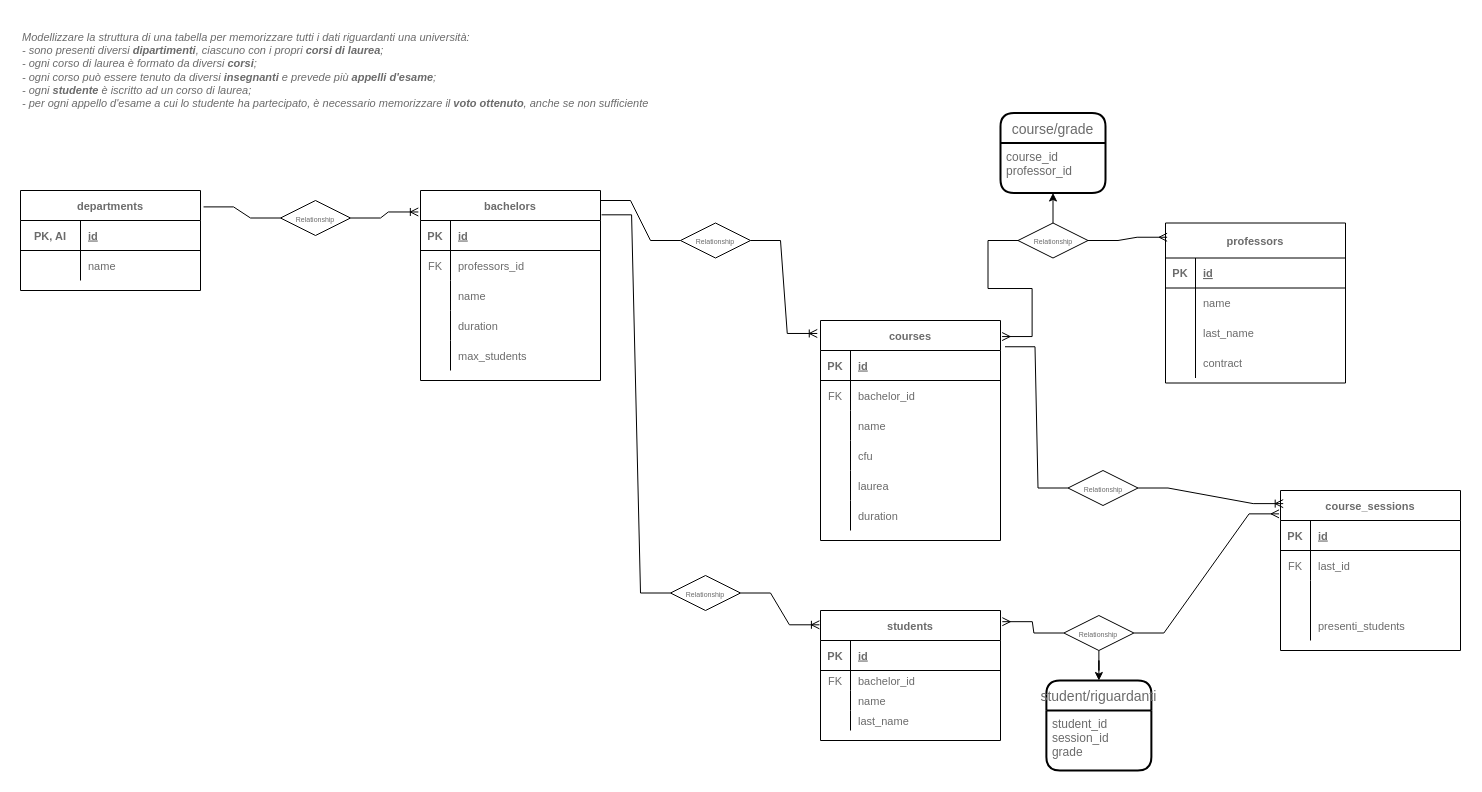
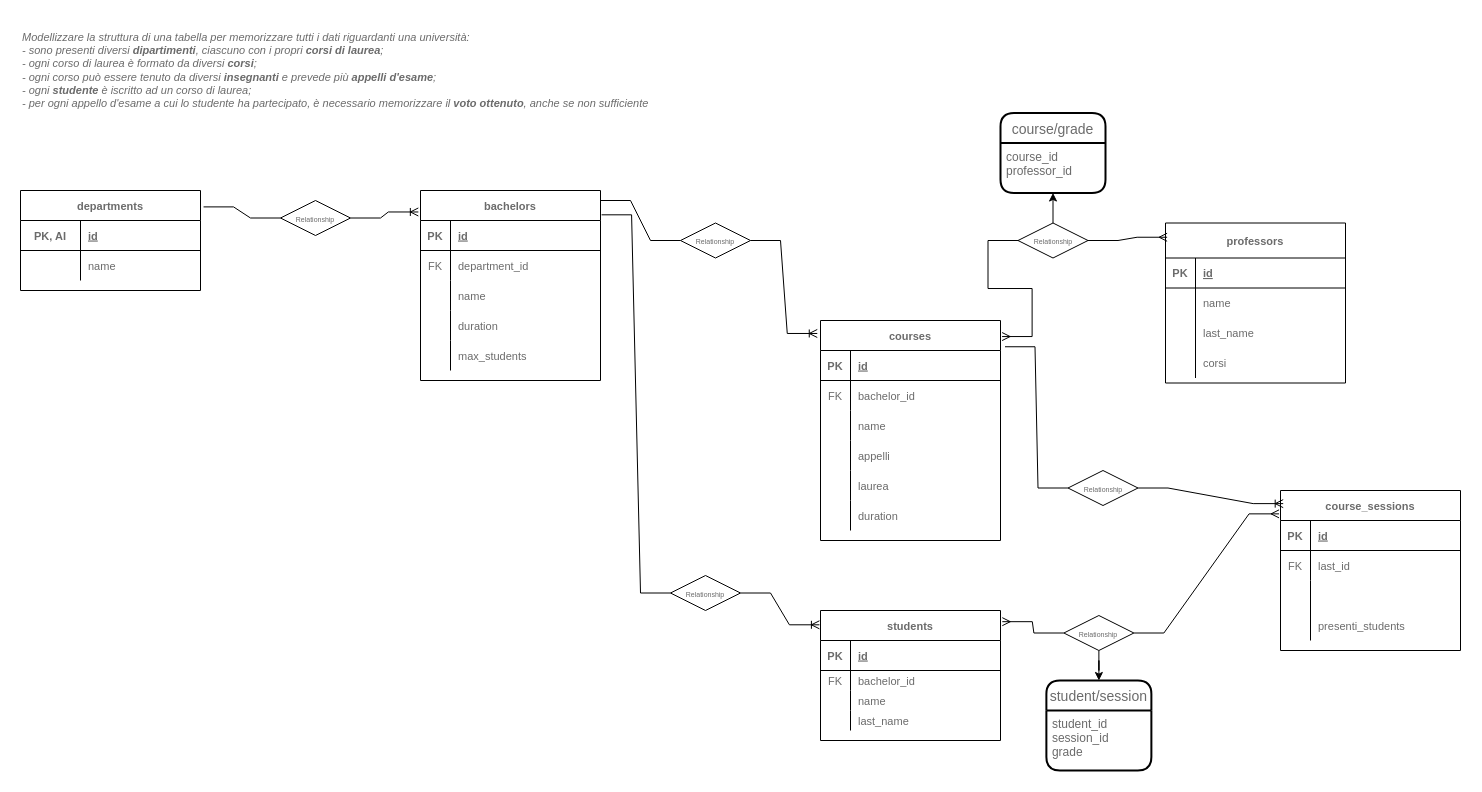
node "professors_id": label "professors_id" -> "department_id"
node "contract": label "contract" -> "corsi"
node "cfu": label "cfu" -> "appelli"
node "student/riguardanti": label "student/riguardanti" -> "student/session"
